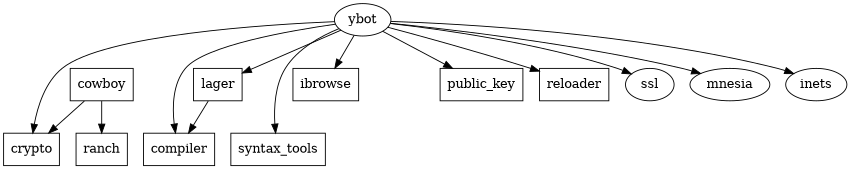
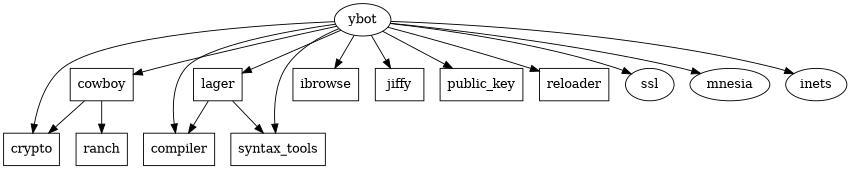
edge "ybot" -> "cowboy": added
node "jiffy": added
edge "lager" -> "syntax_tools": added
